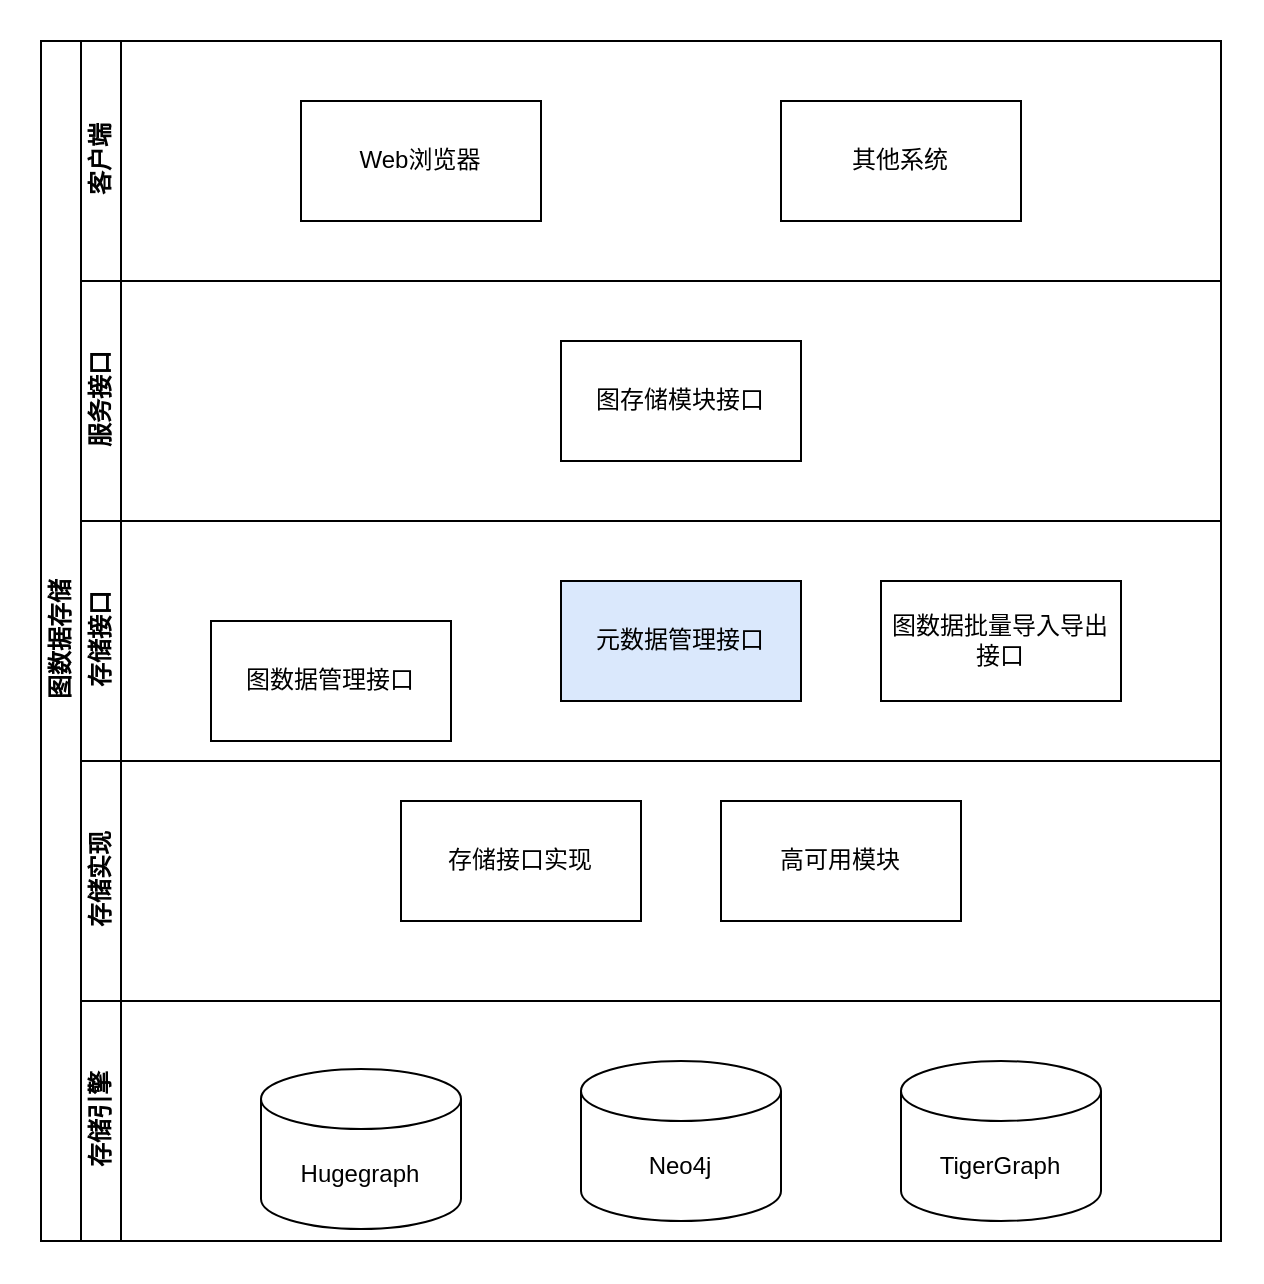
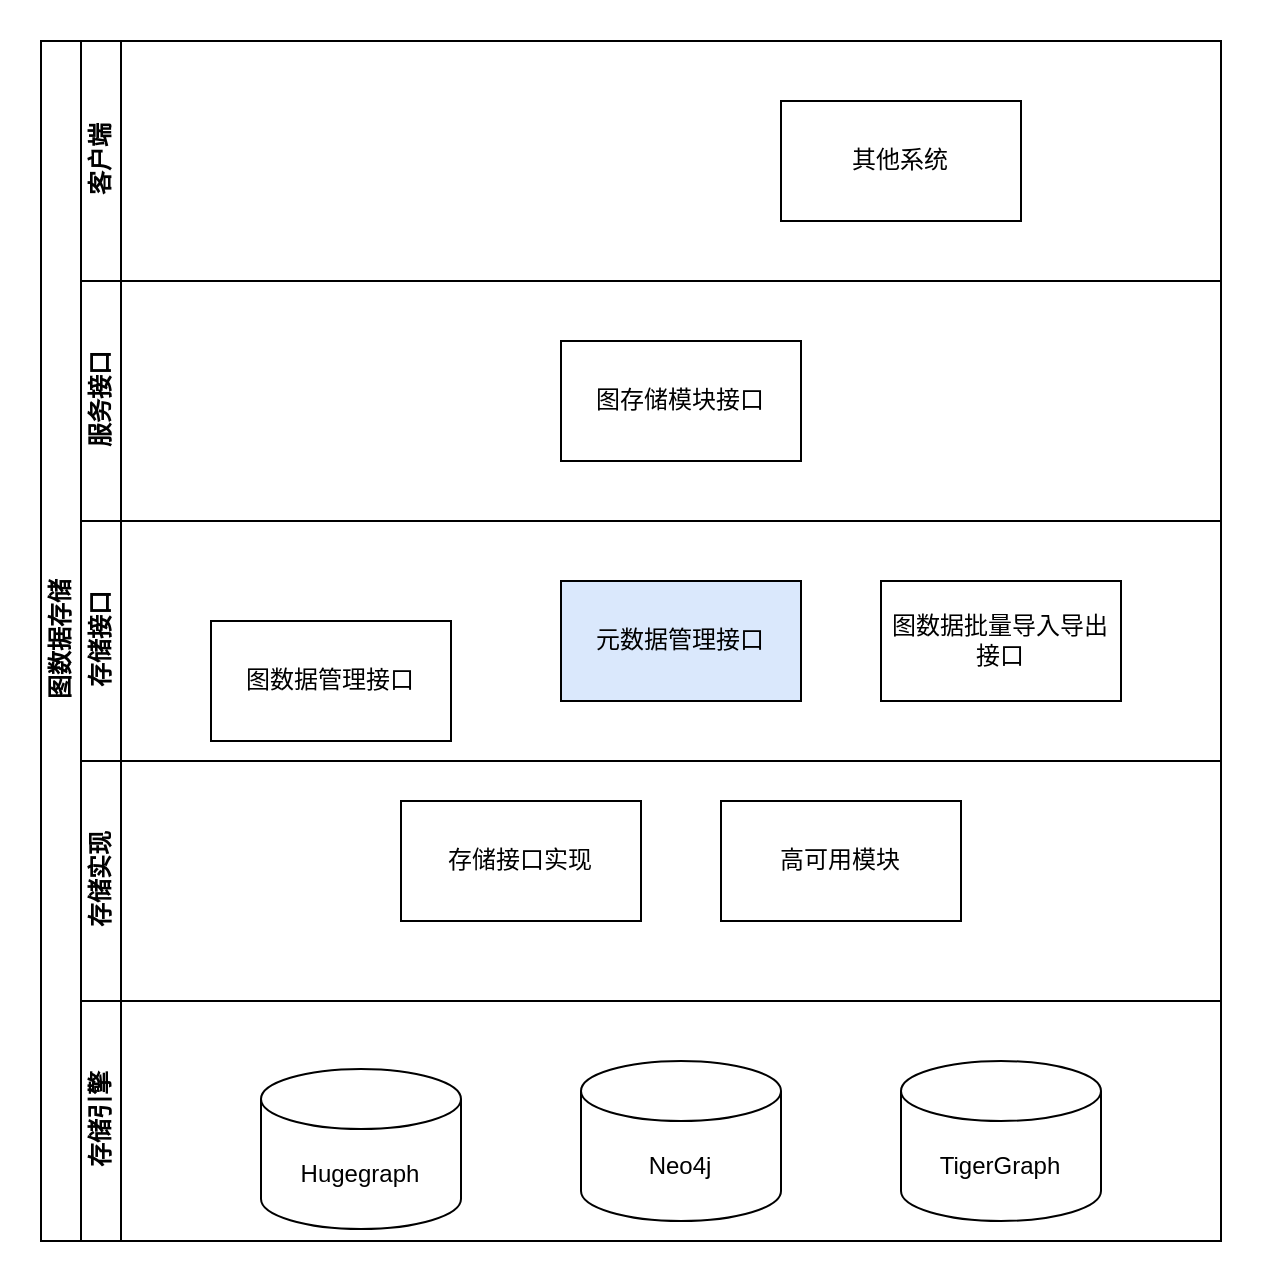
node "Web浏览器": removed
